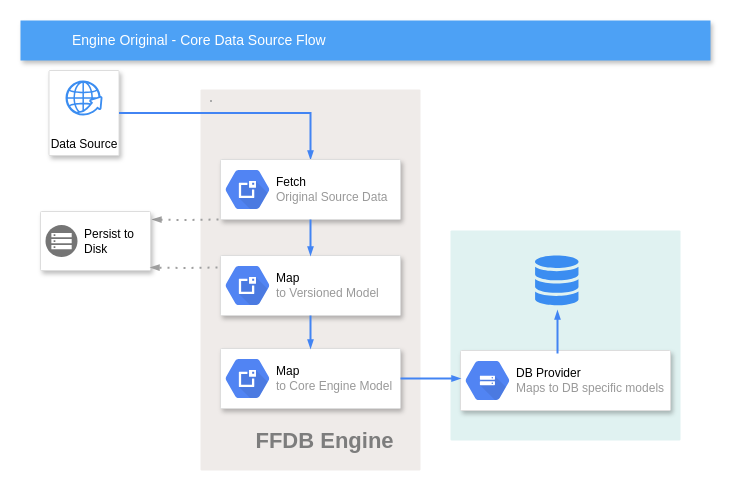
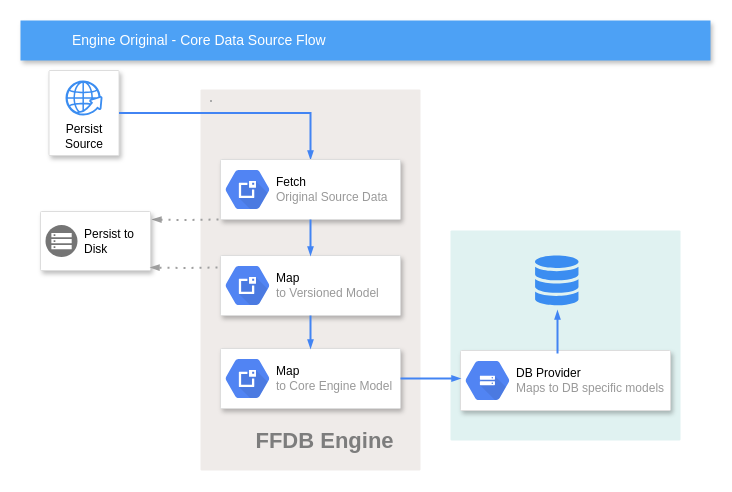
node "Data Source": label "Data Source" -> "Persist Source"
